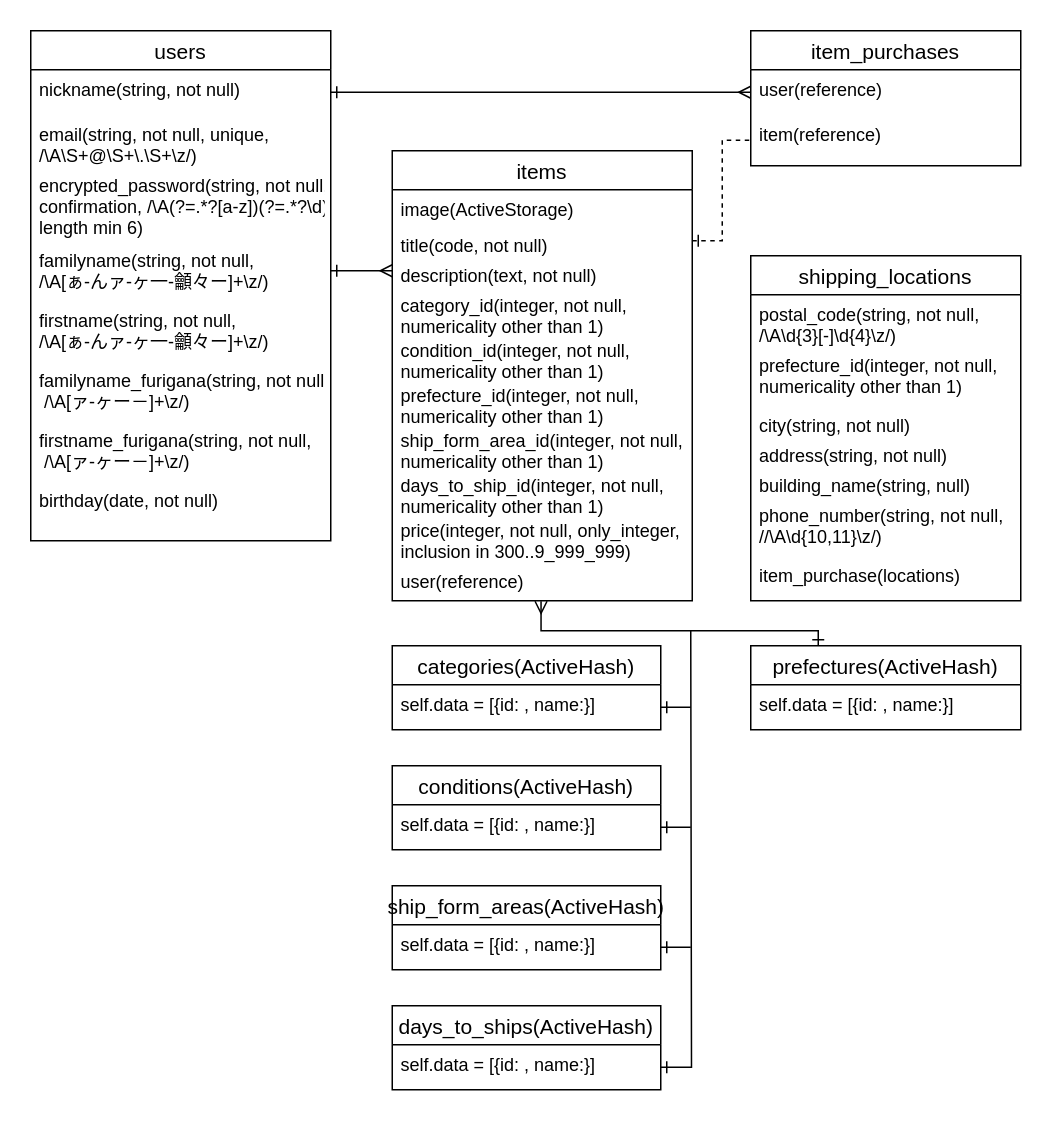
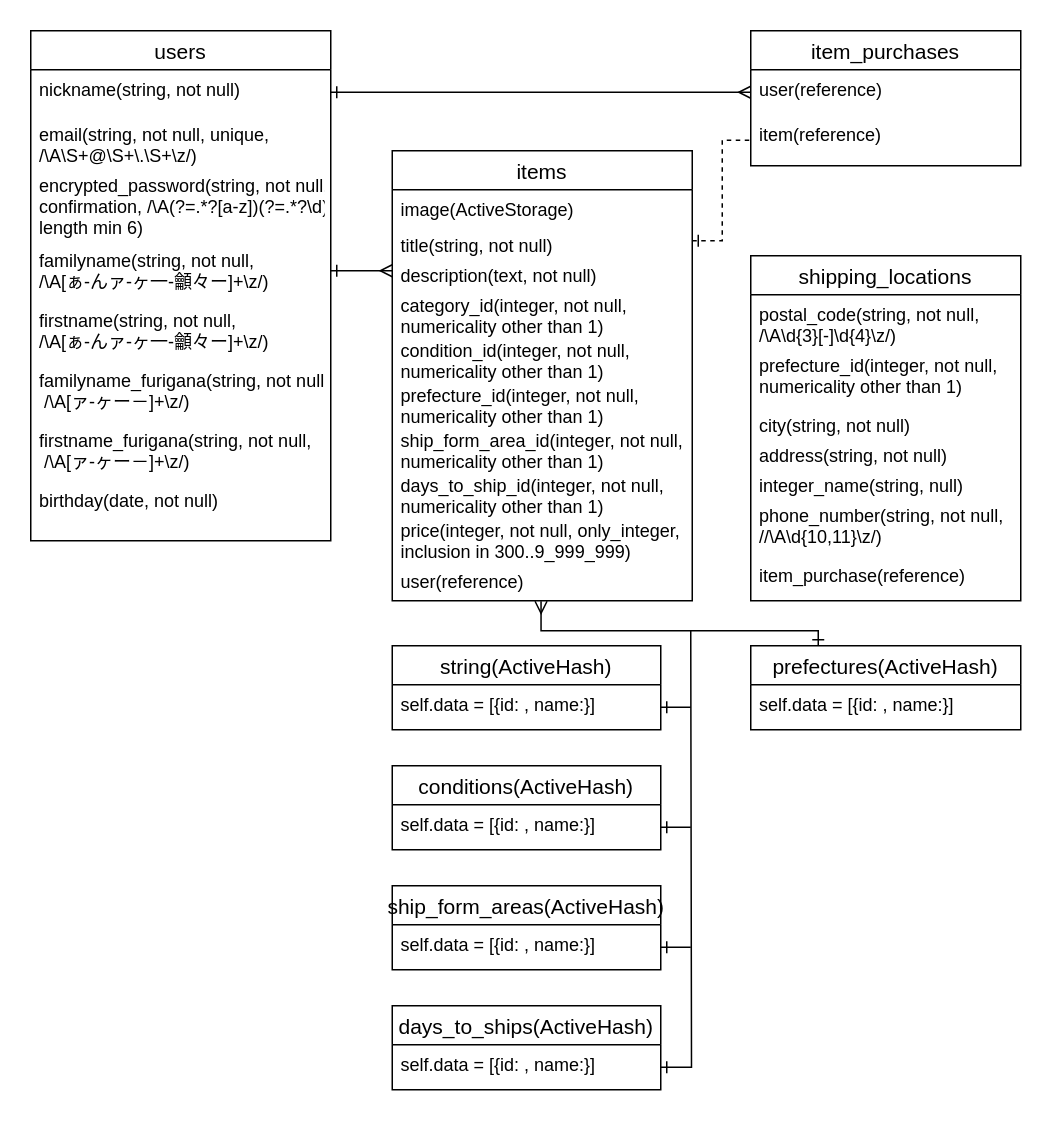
node "title(code, not null)": label "title(code, not null)" -> "title(string, not null)"
node "building_name(string, null)": label "building_name(string, null)" -> "integer_name(string, null)"
node "item_purchase(locations)": label "item_purchase(locations)" -> "item_purchase(reference)"
node "categories(ActiveHash)": label "categories(ActiveHash)" -> "string(ActiveHash)"
